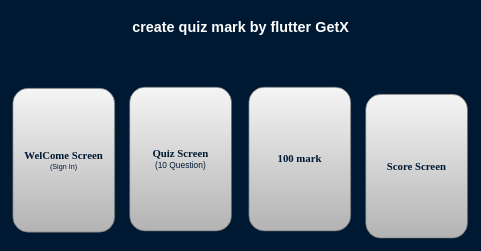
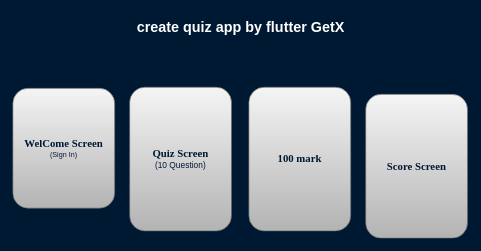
node "create quiz mark by flutter GetX": label "create quiz mark by flutter GetX" -> "create quiz app by flutter GetX"
node "WelCome Screen (Sign In)": size 102x144 -> 102x120
